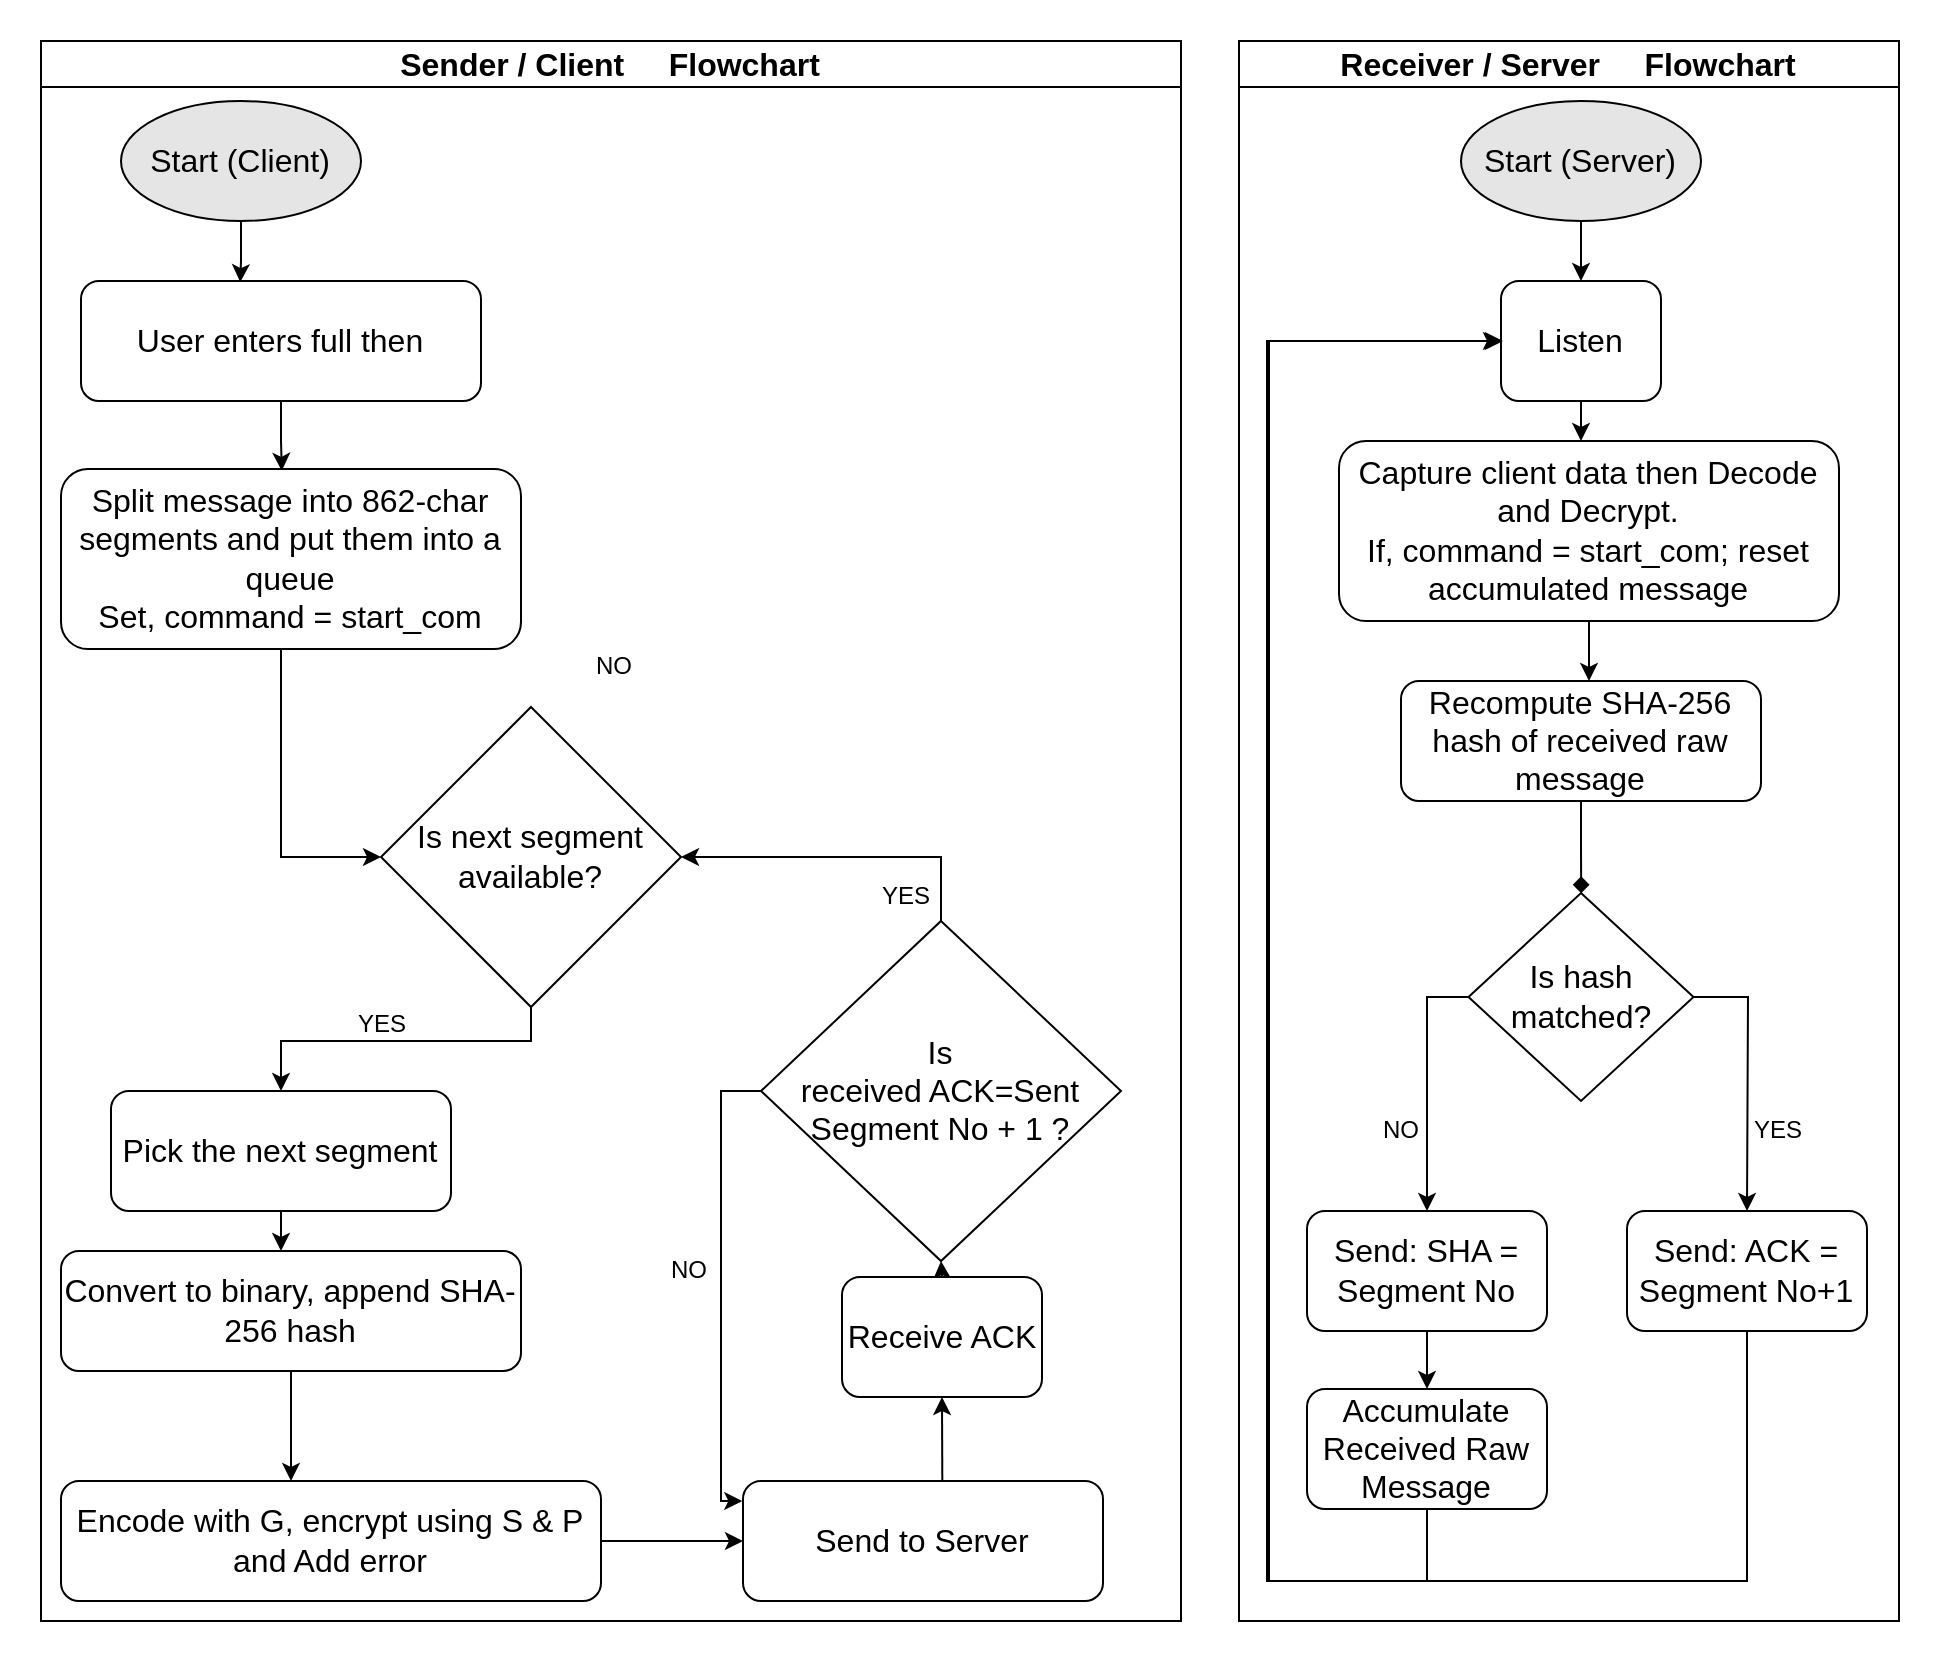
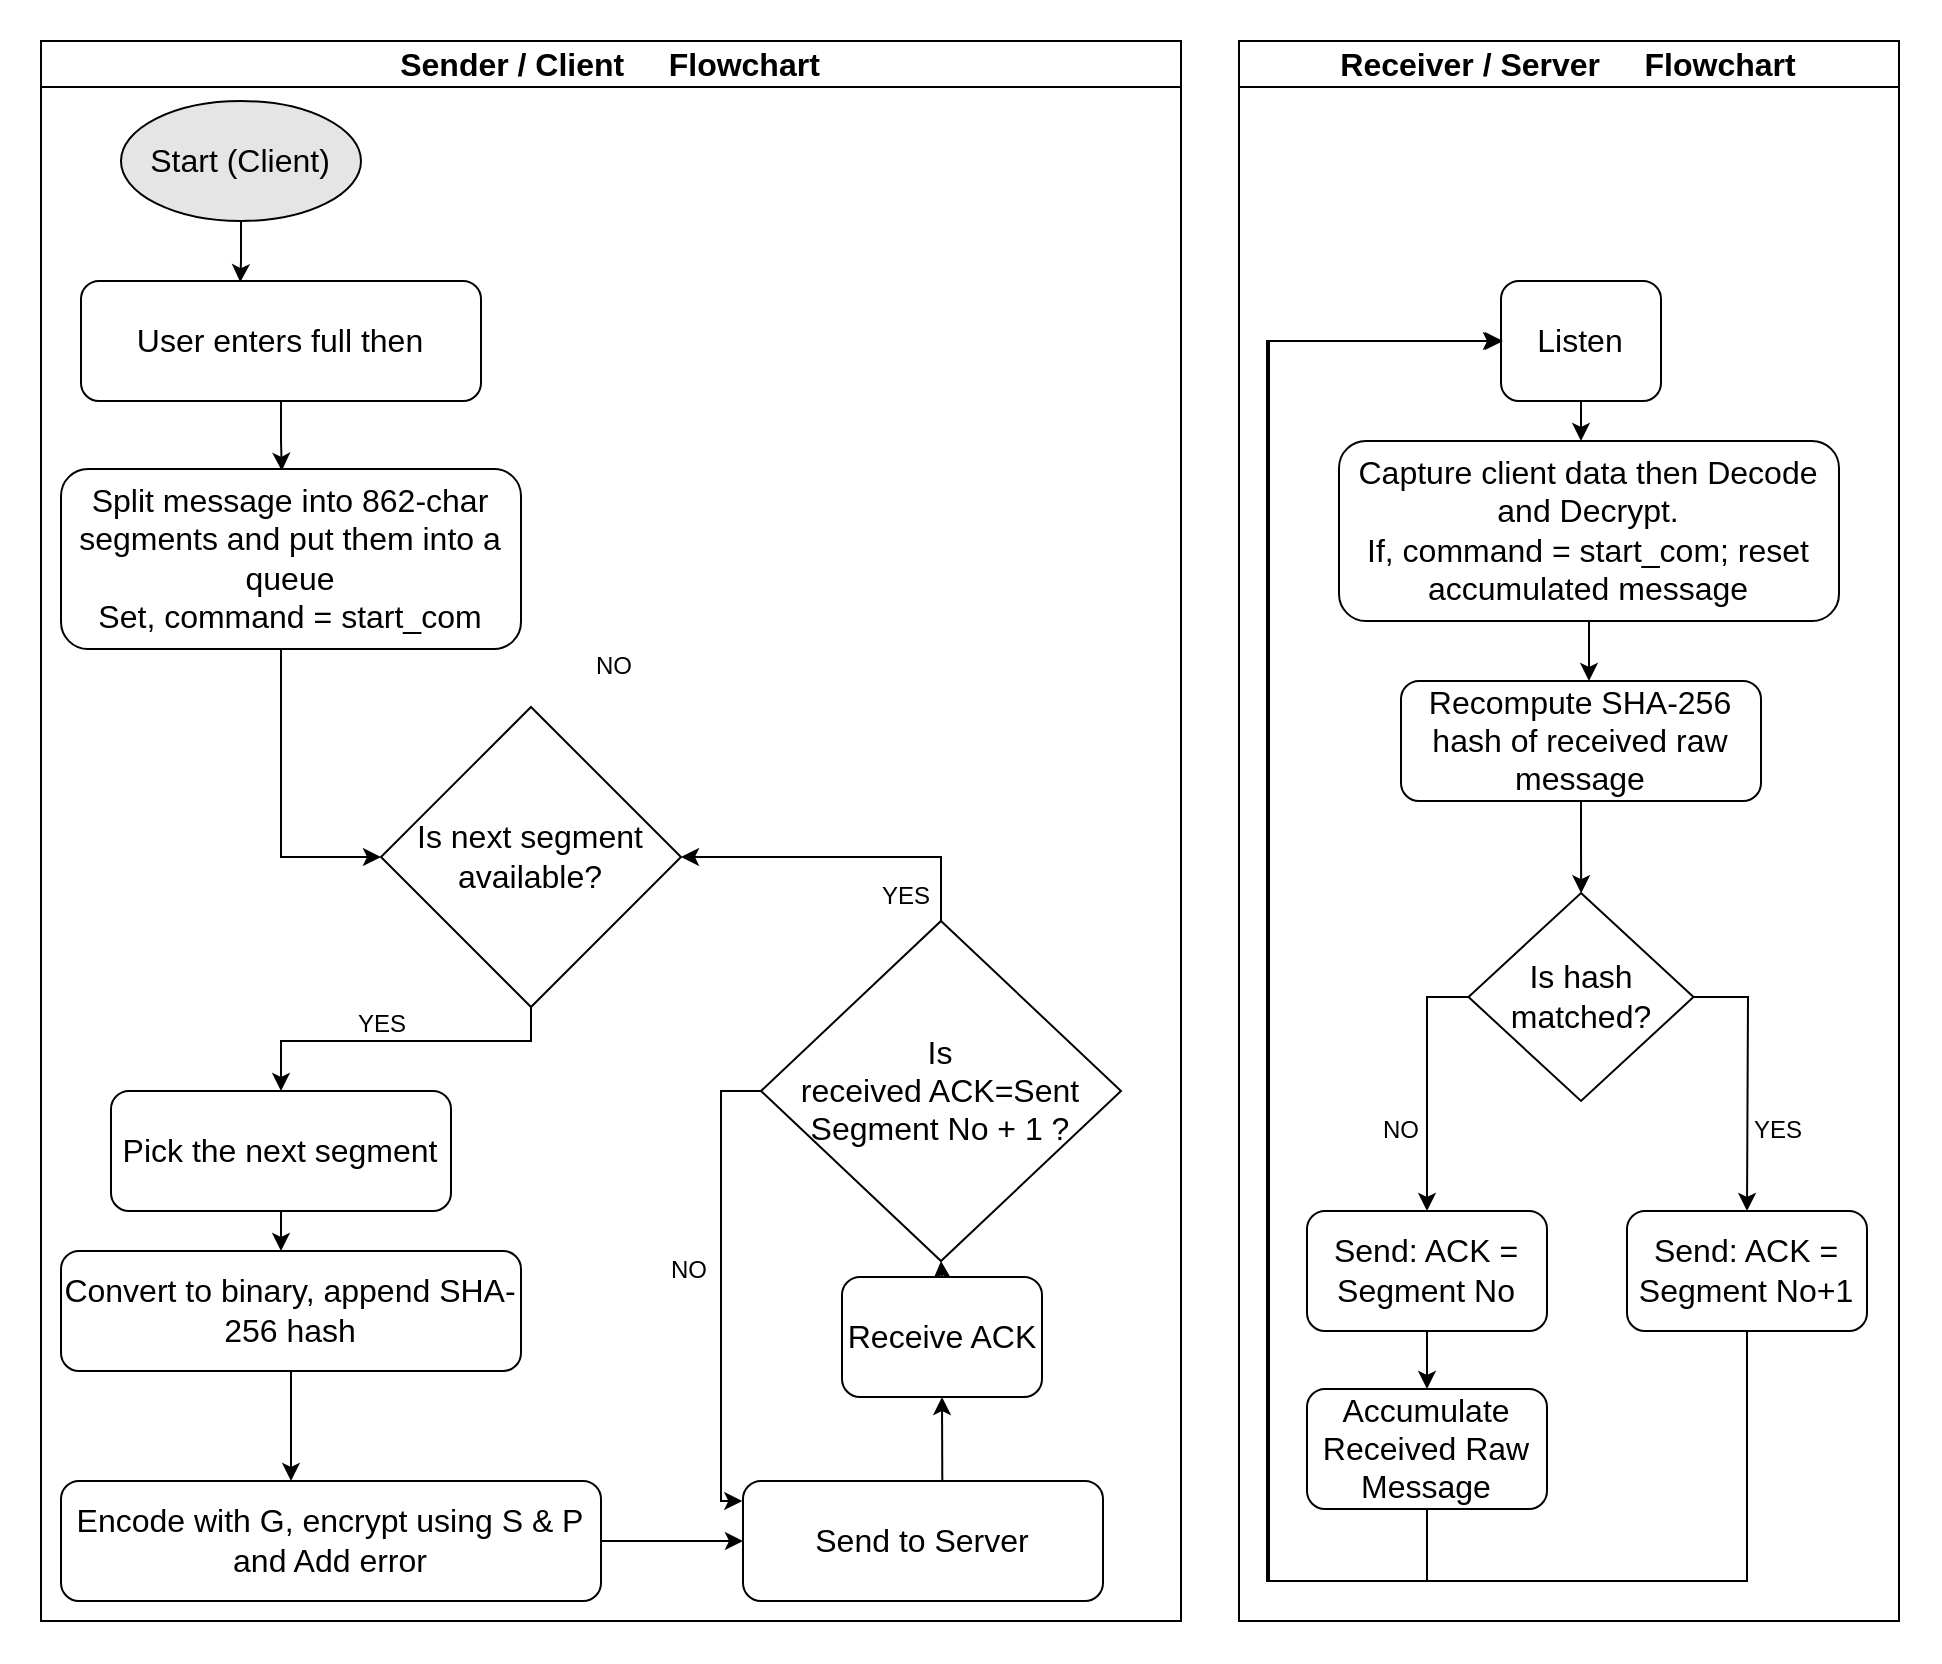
node "Start (Server)": removed
edge "Start (Server)" -> "Listen": removed
edge "Recompute SHA-256 hash of received raw message" -> "Is hash matched?": arrowhead diamond -> classic
node "Send: SHA = Segment No": label "Send: SHA = Segment No" -> "Send: ACK = Segment No"
